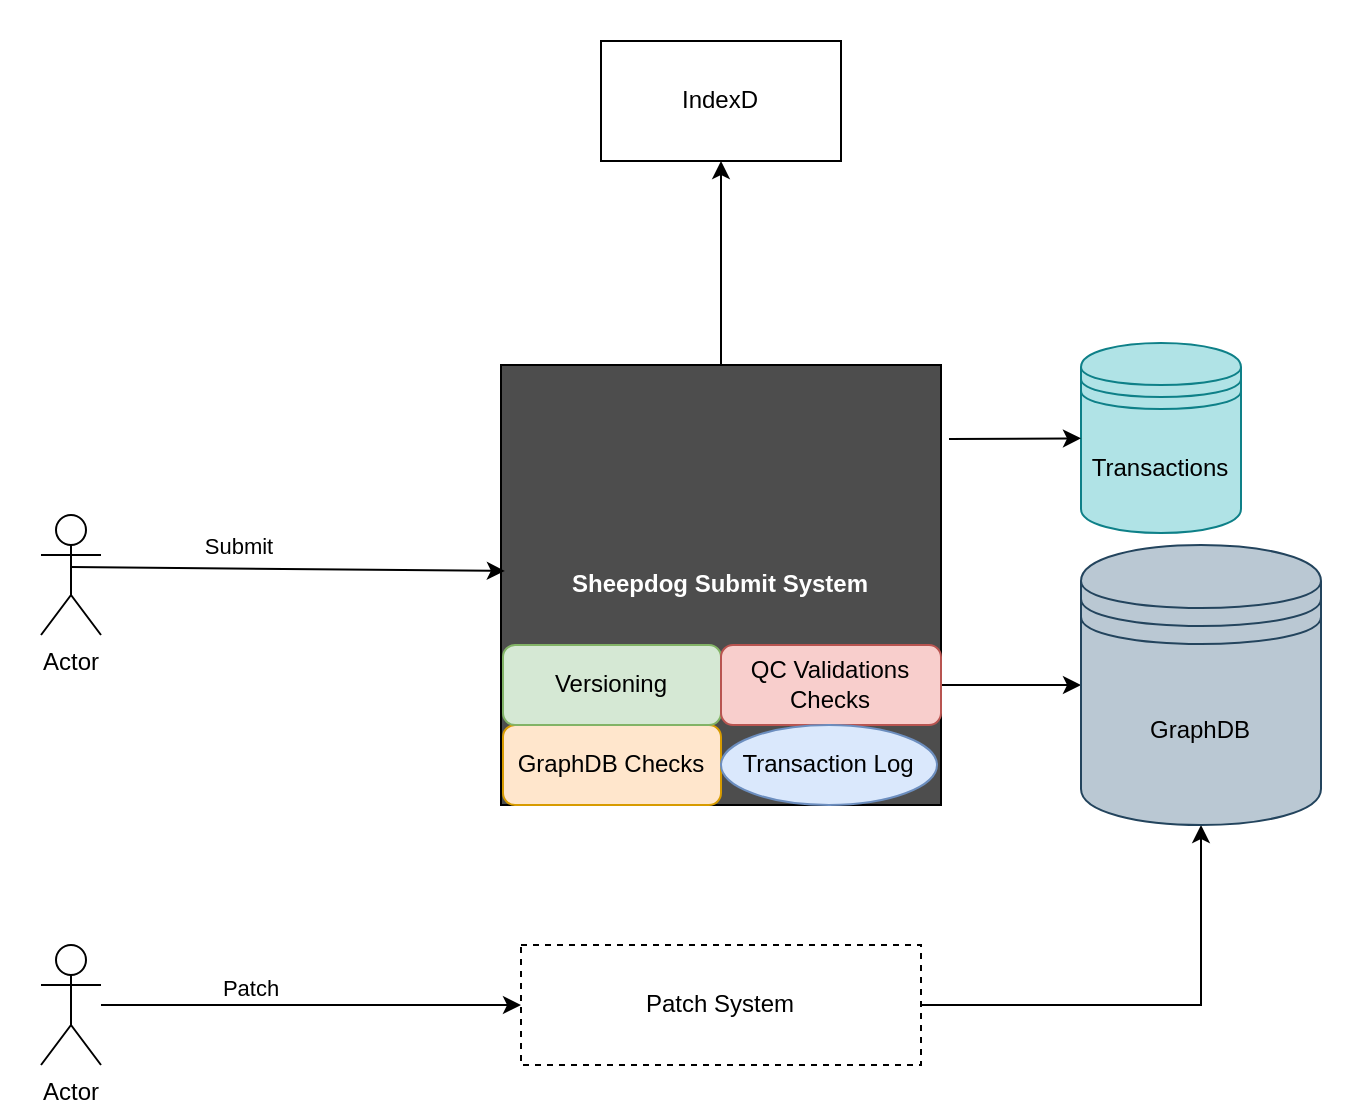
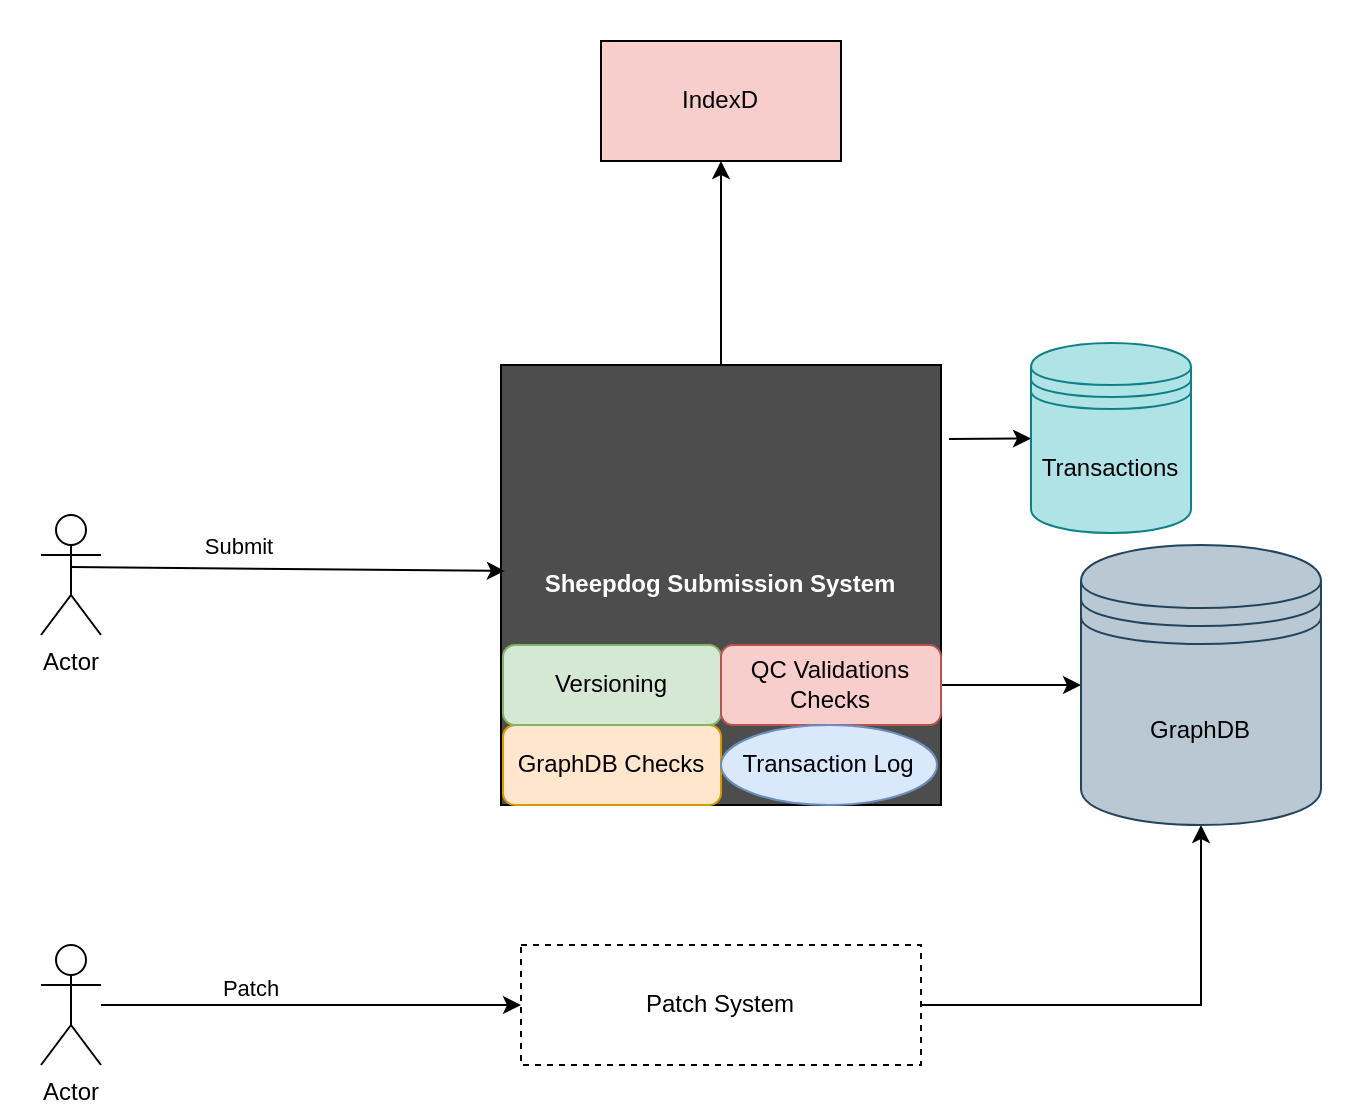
node "IndexD": fillcolor #ffffff -> #f8cecc
node "Transactions": moved (1161, 438) -> (1111, 438)
node "Sheepdog Submit System": label "Sheepdog Submit System" -> "Sheepdog Submission System"
